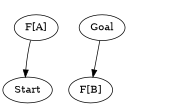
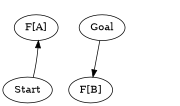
edge "F[A]" -> "Start": reversed
